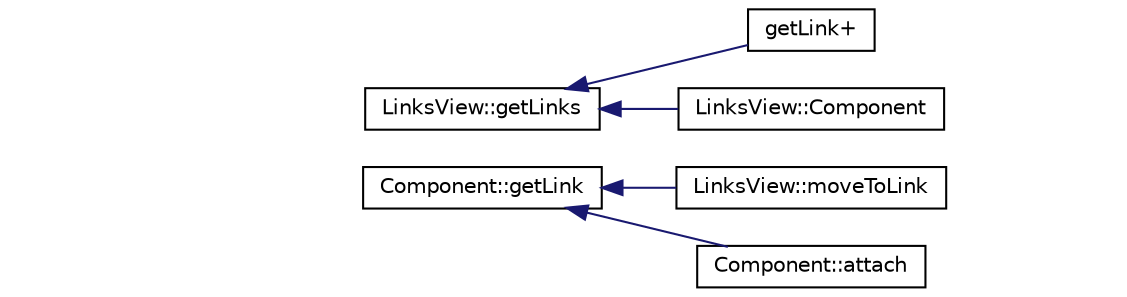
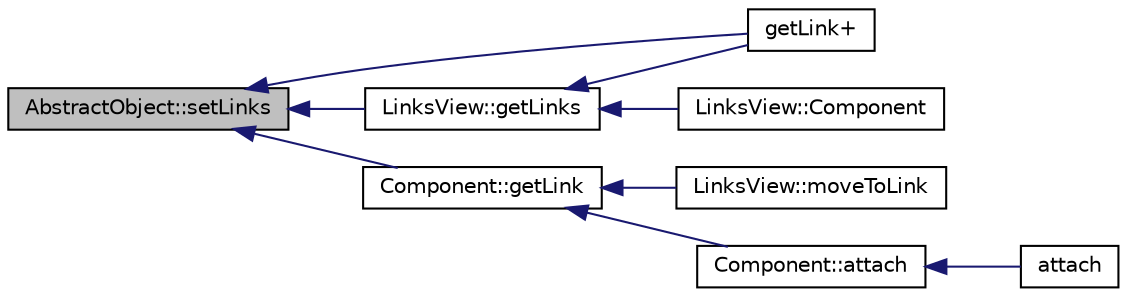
node "AbstractObject::setLinks": added
node "attach": added
